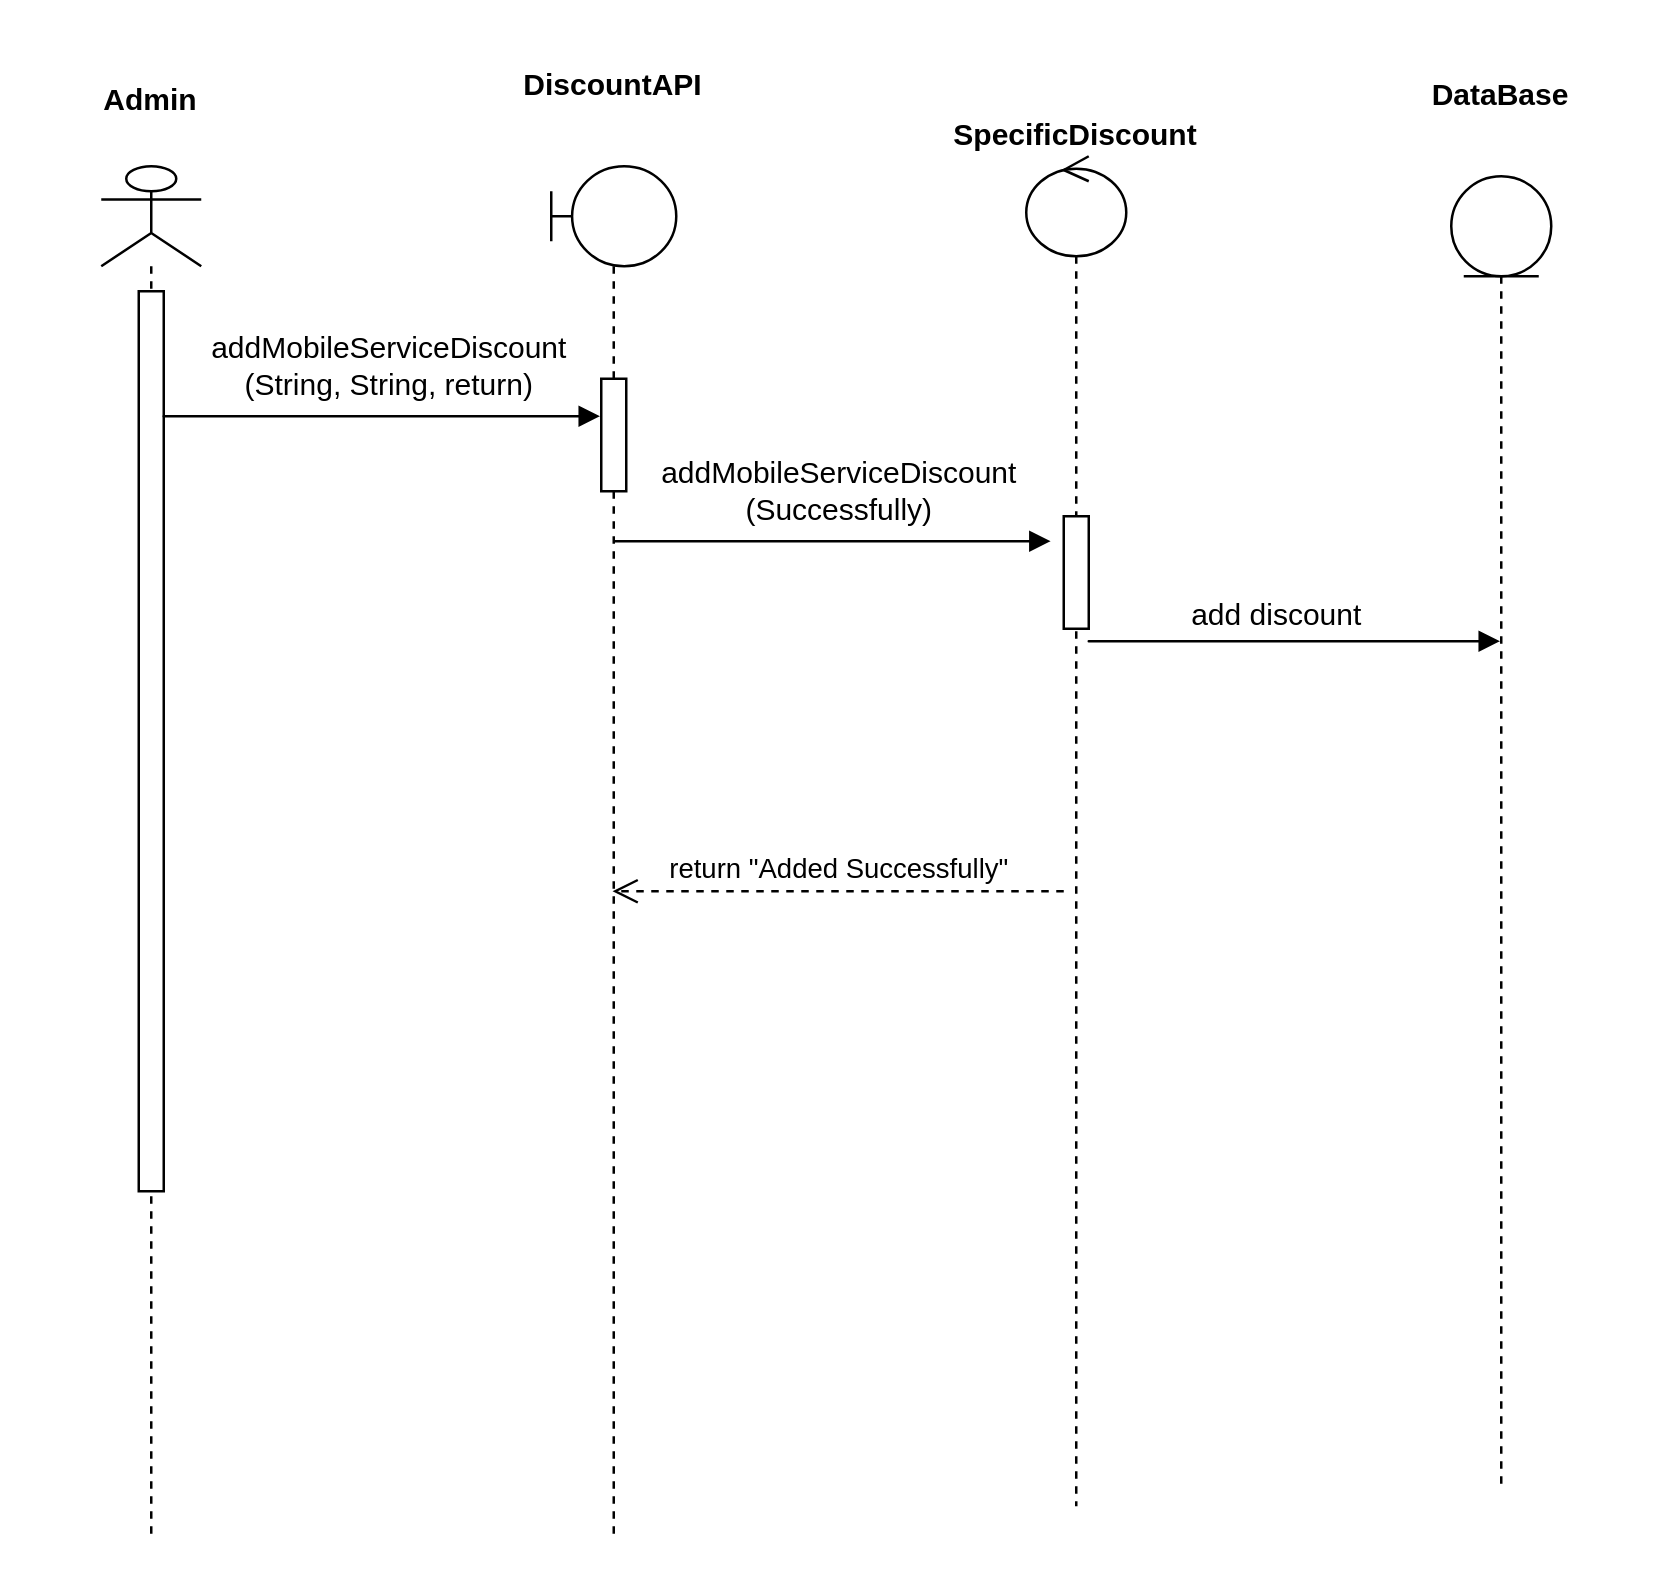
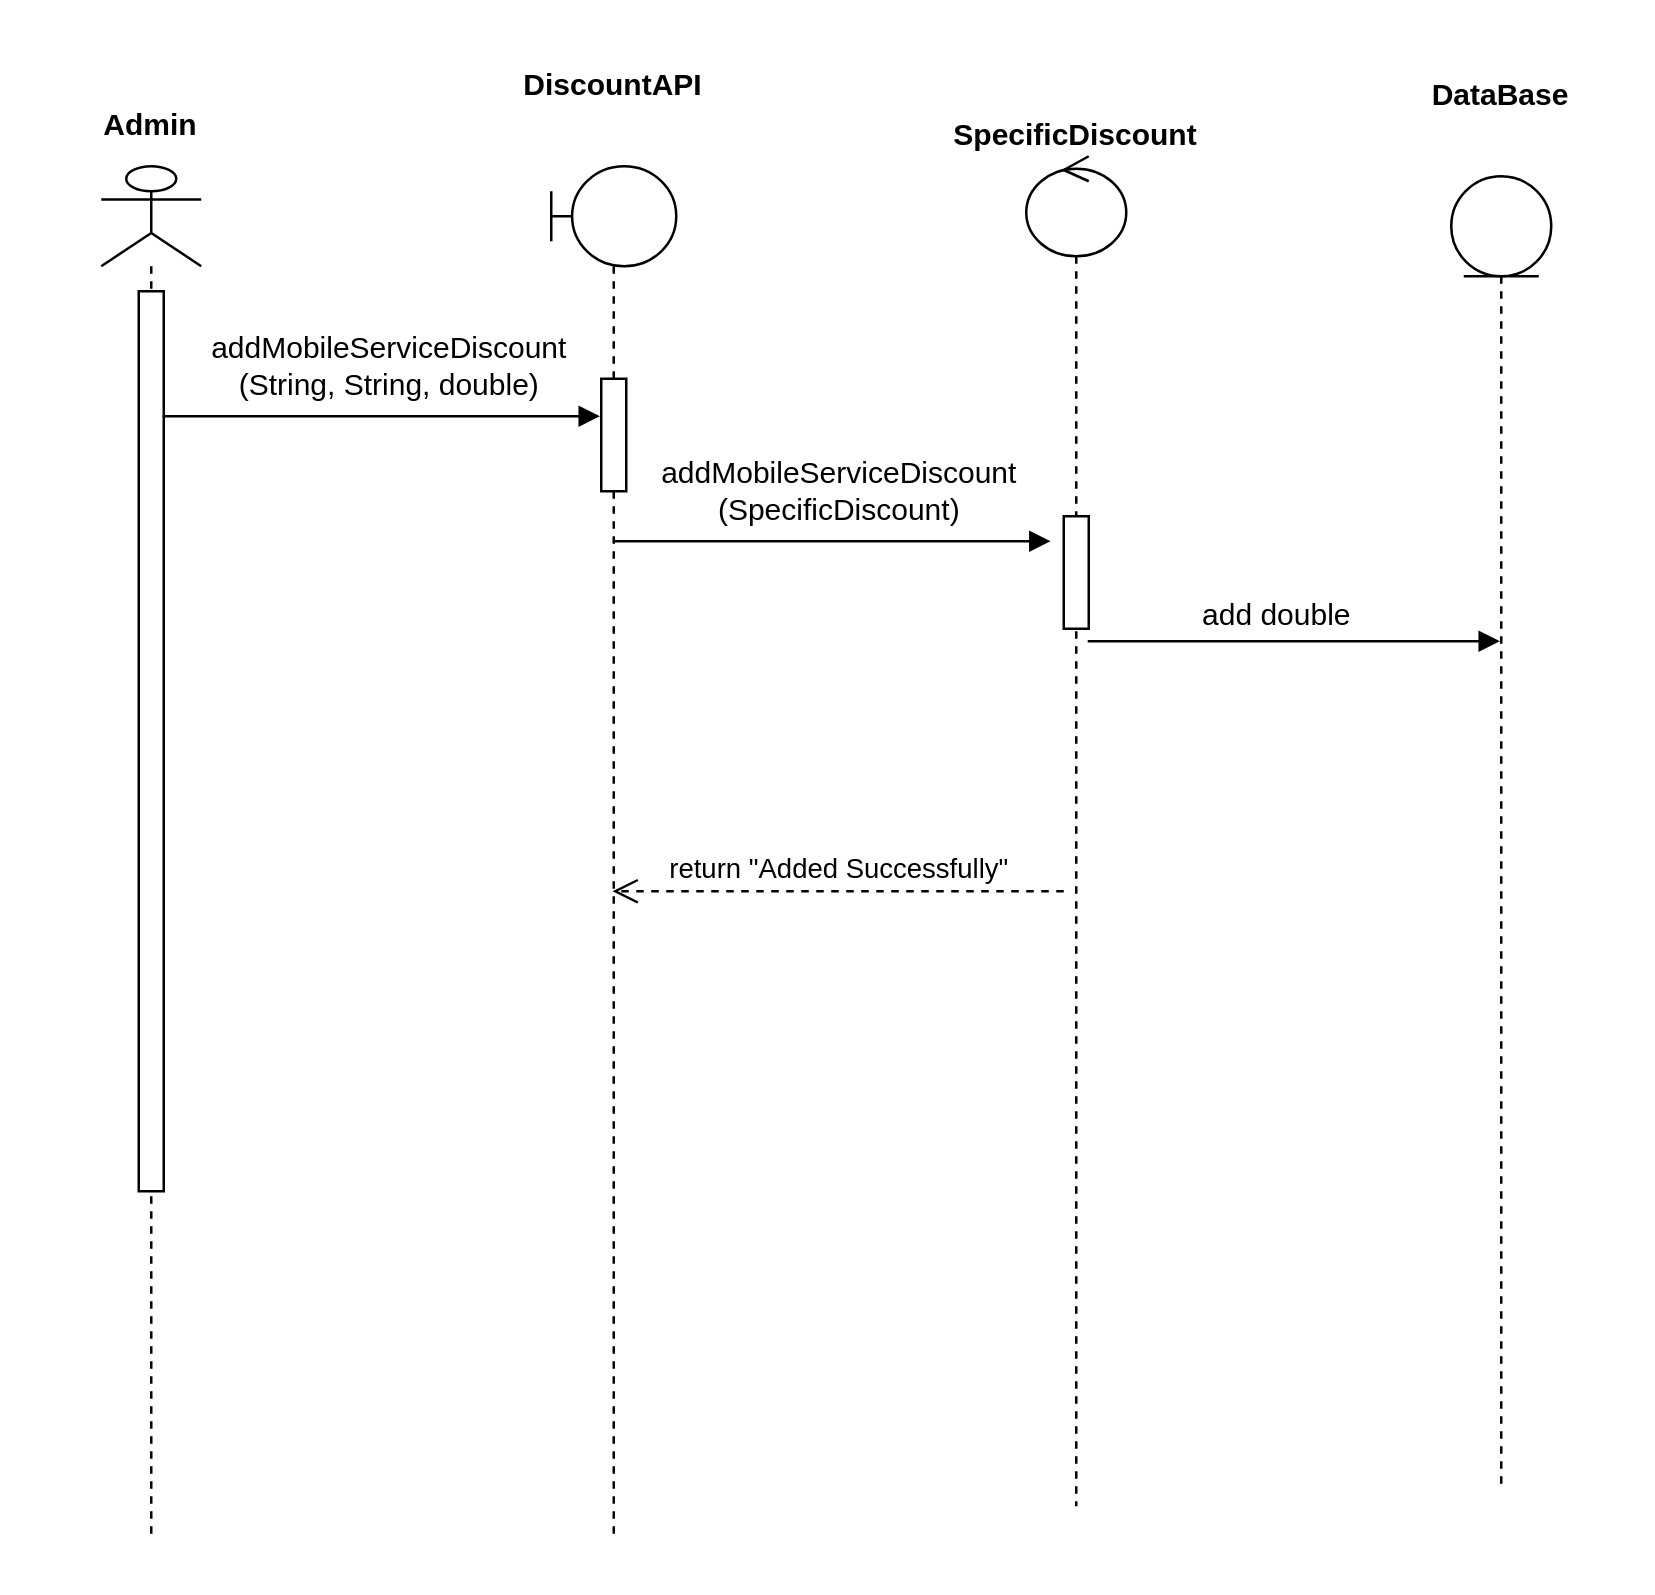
node "Admin": moved (151, 99) -> (151, 124)
node "addMobileServiceDiscount (String, String, return)": label "addMobileServiceDiscount (String, String, return)" -> "addMobileServiceDiscount (String, String, double)"
node "addMobileServiceDiscount (Successfully)": label "addMobileServiceDiscount (Successfully)" -> "addMobileServiceDiscount (SpecificDiscount)"
node "add discount": label "add discount" -> "add double"
